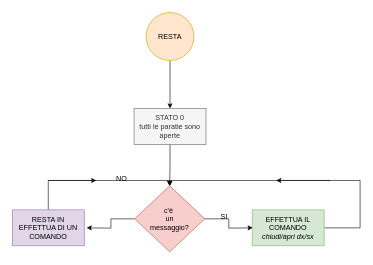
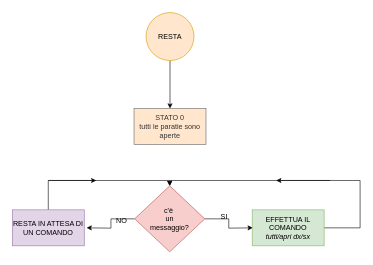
node "STATO 0 tutti le paratie sono aperte": fillcolor #f5f5f5 -> #ffe6cc
edge "STATO 0 tutti le paratie sono aperte" -> "c'è un messaggio?": removed
node "NO": moved (122, 179) -> (122, 221)
node "RESTA IN EFFETTUA DI UN COMANDO": label "RESTA IN EFFETTUA DI UN COMANDO" -> "RESTA IN ATTESA DI UN COMANDO"
node "EFFETTUA IL COMANDO chiudi/apri dx/sx": label "EFFETTUA IL COMANDO chiudi/apri dx/sx" -> "EFFETTUA IL COMANDO tutti/apri dx/sx"
